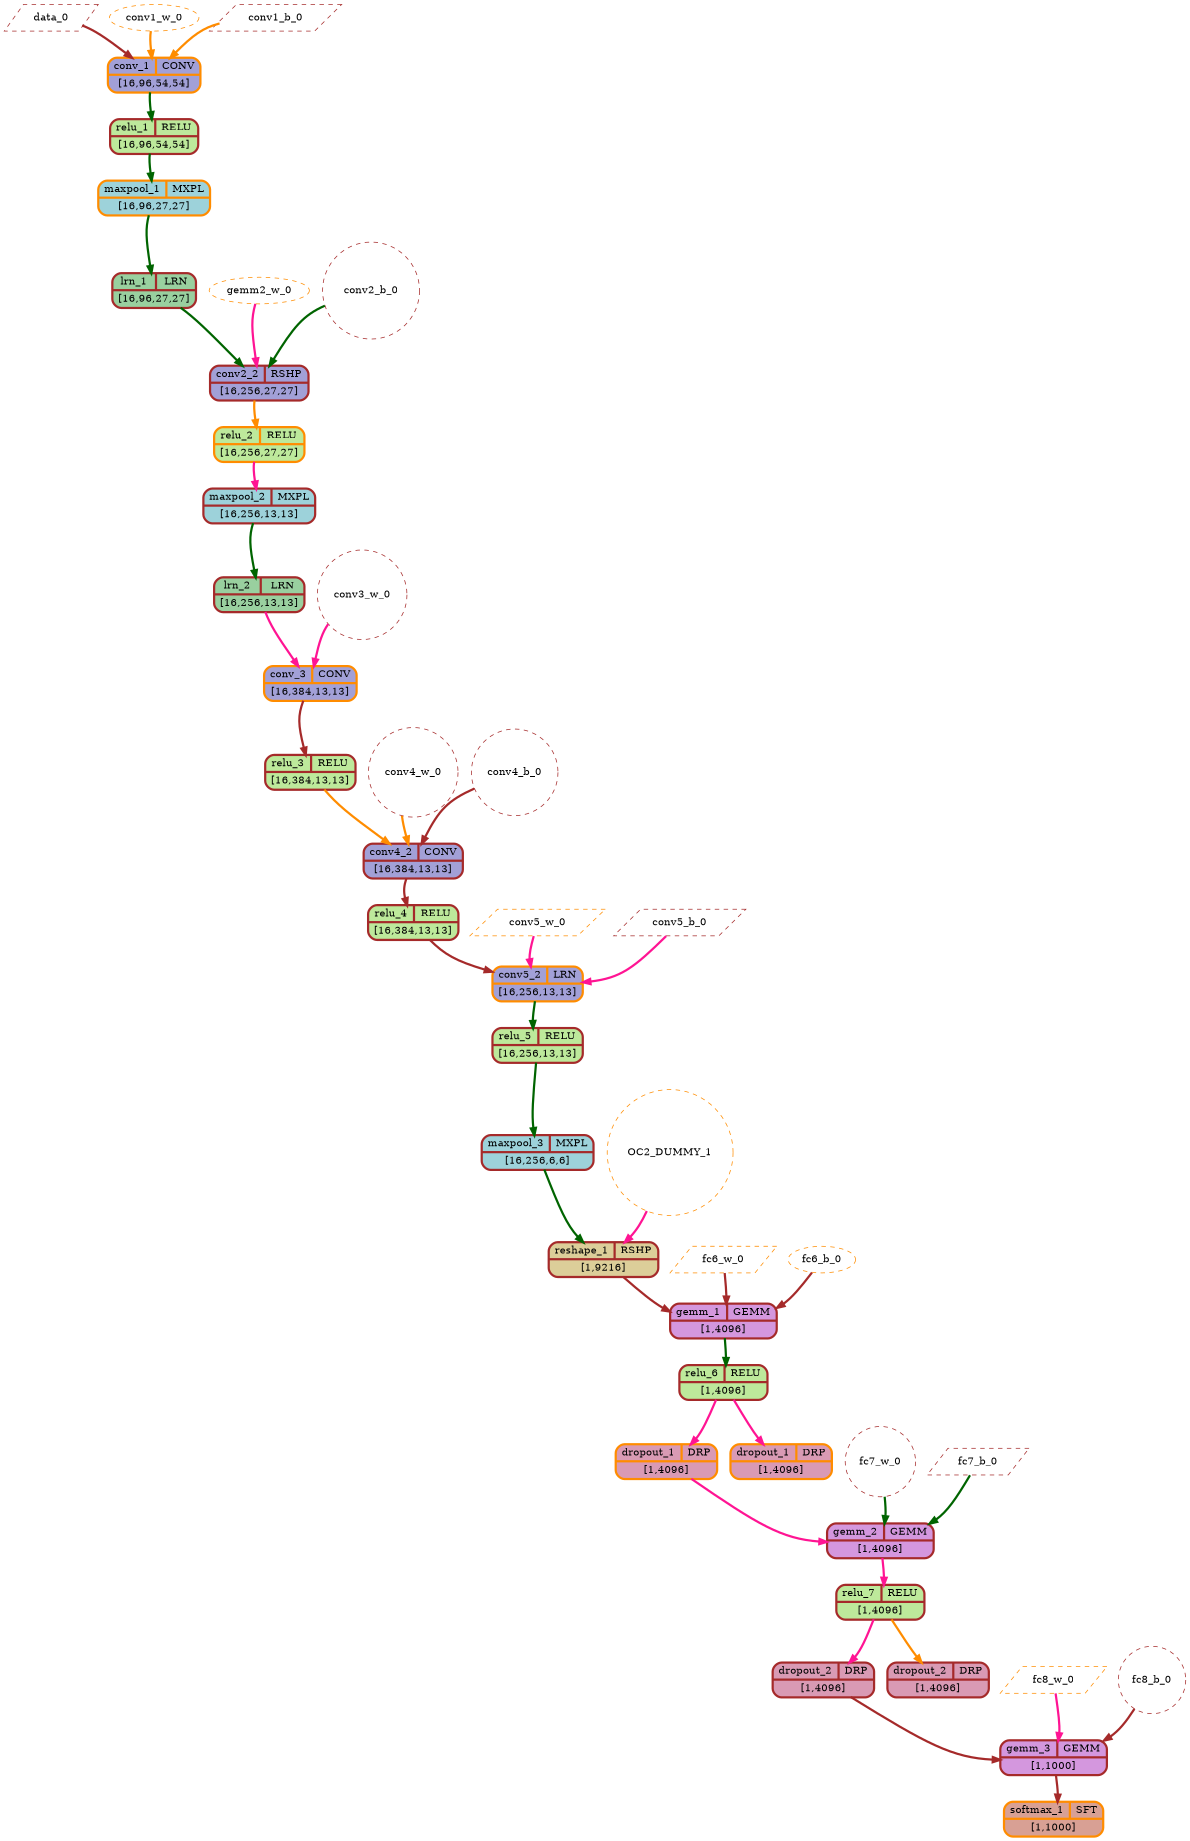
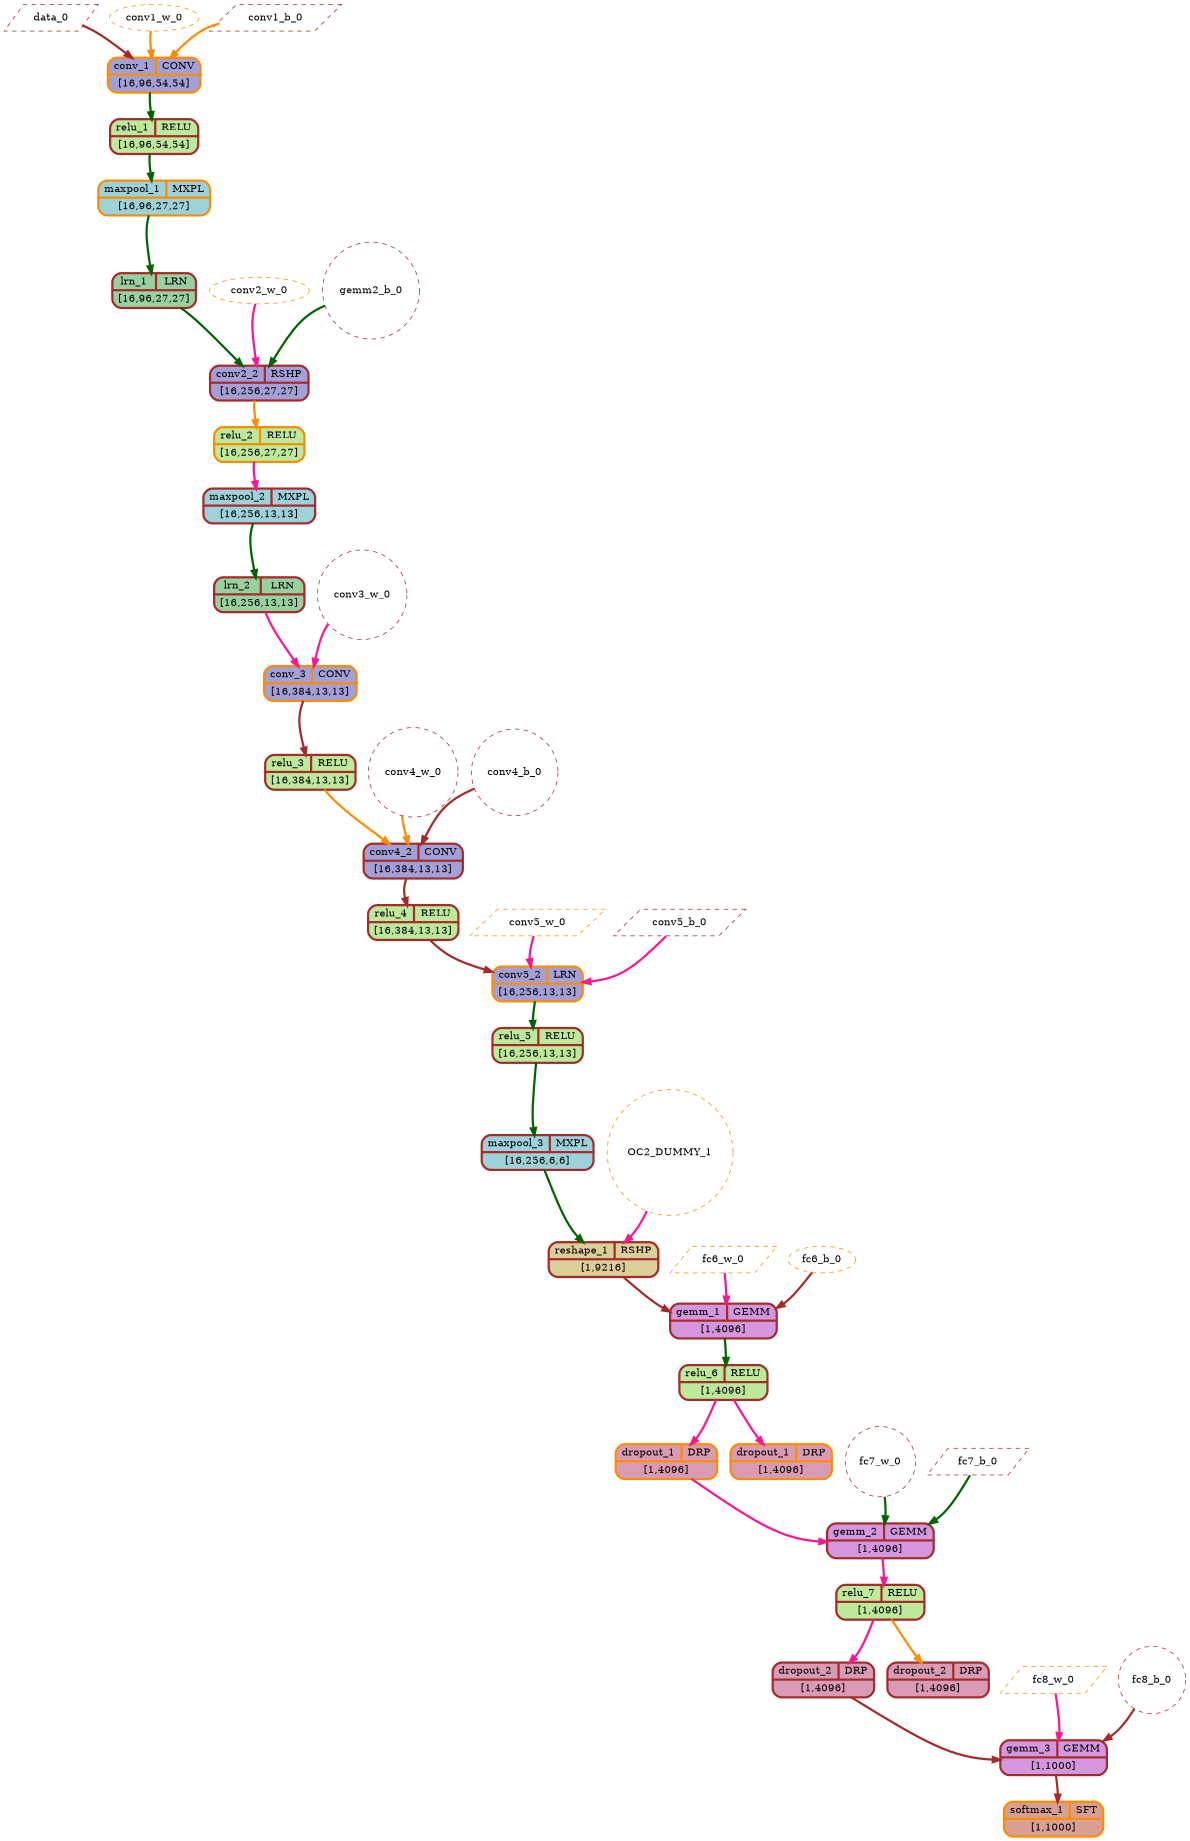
node "gemm2_w_0": label "gemm2_w_0" -> "conv2_w_0"
node "conv2_b_0": label "conv2_b_0" -> "gemm2_b_0"
edge "fc6_w_0" -> "gemm_1": color brown -> deeppink
